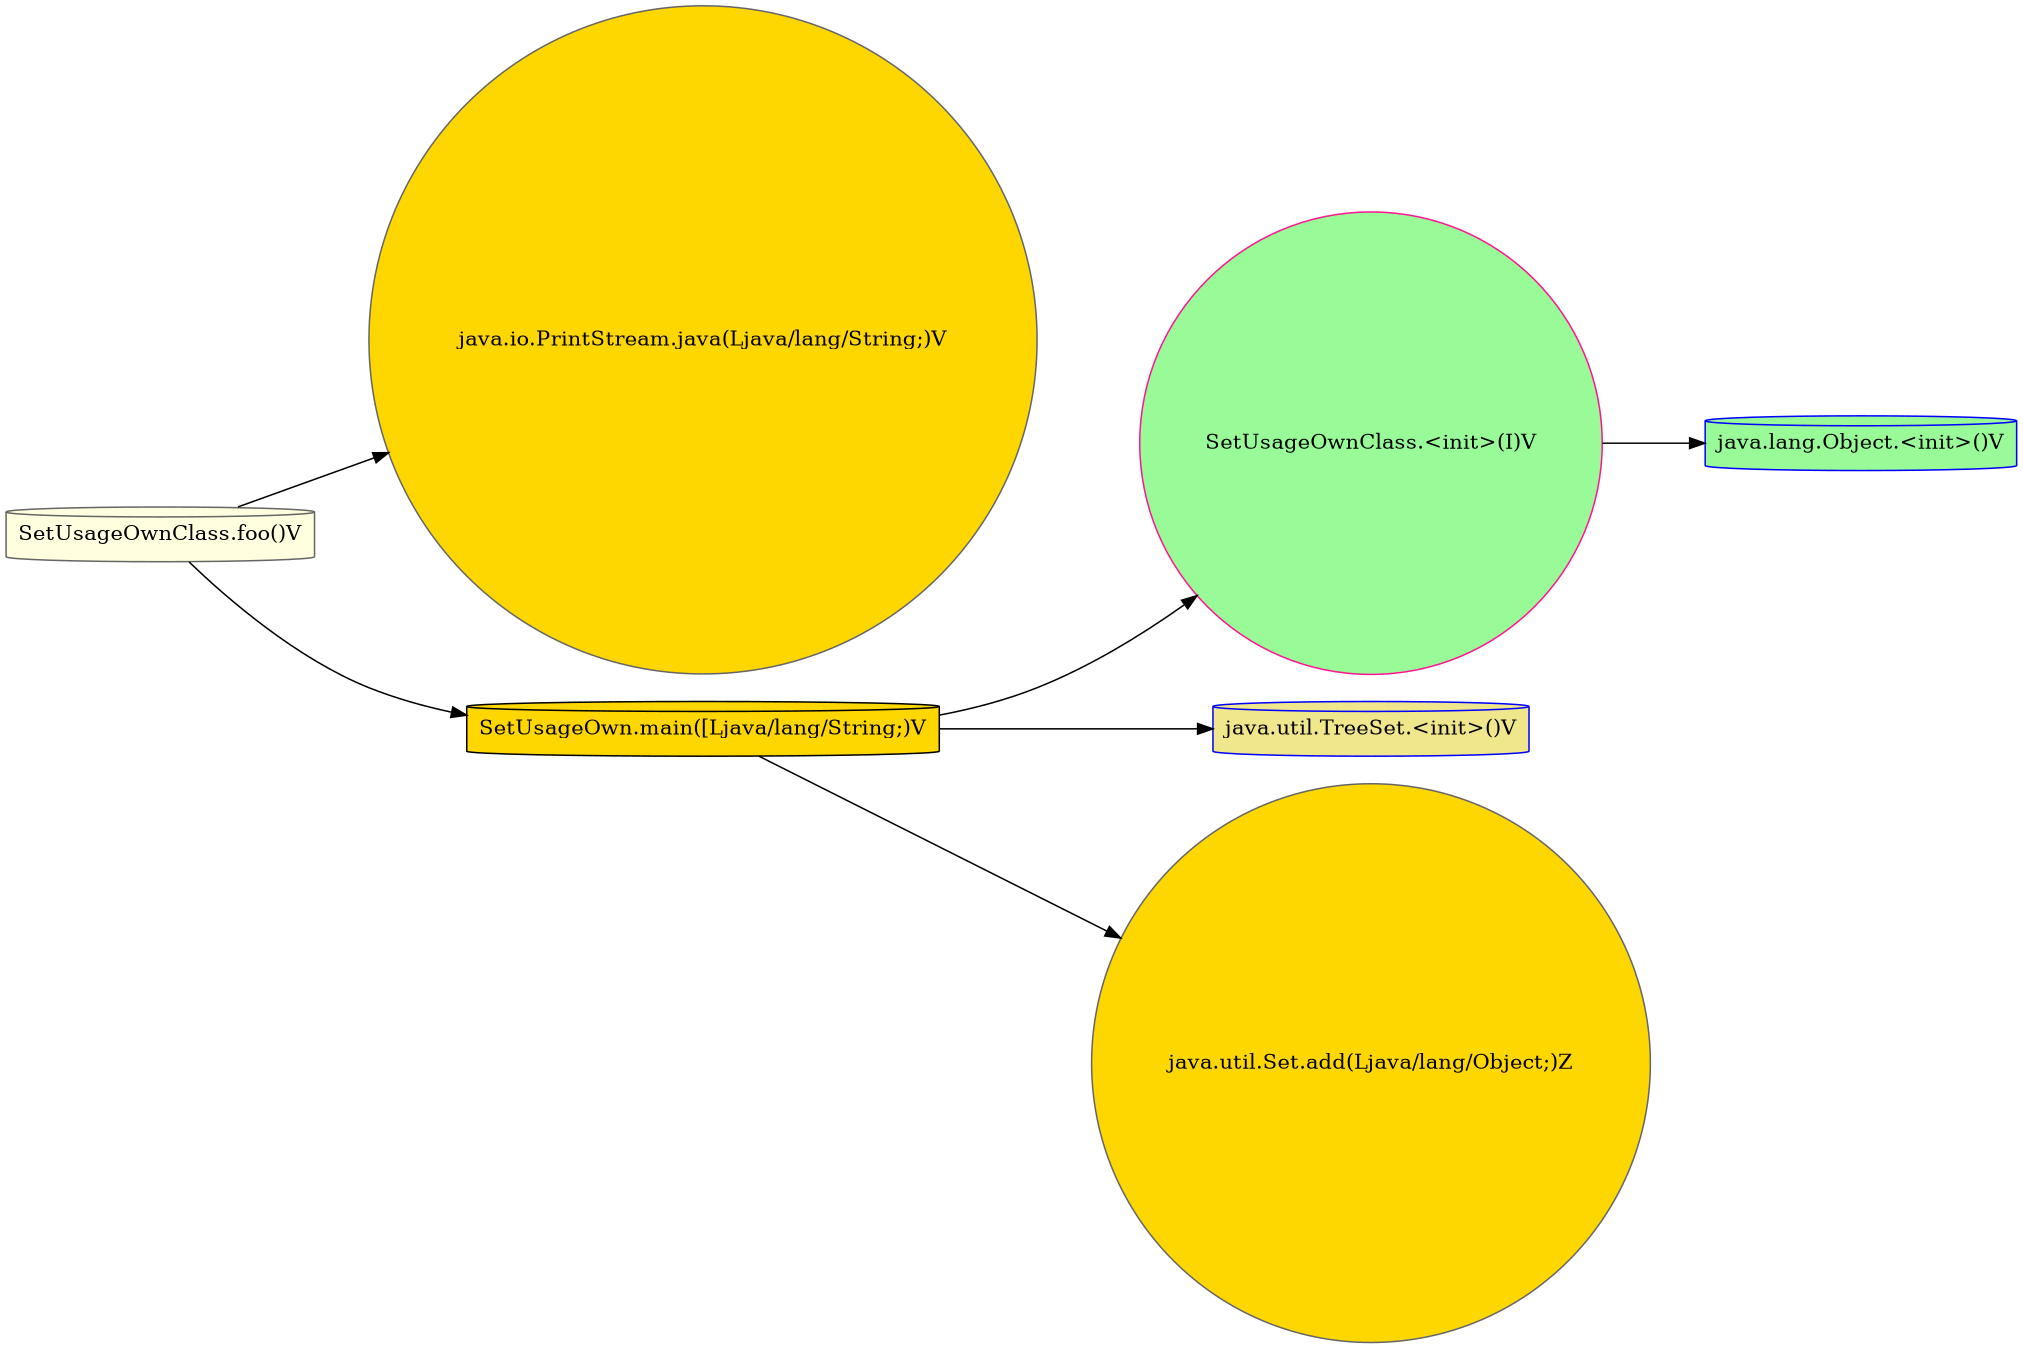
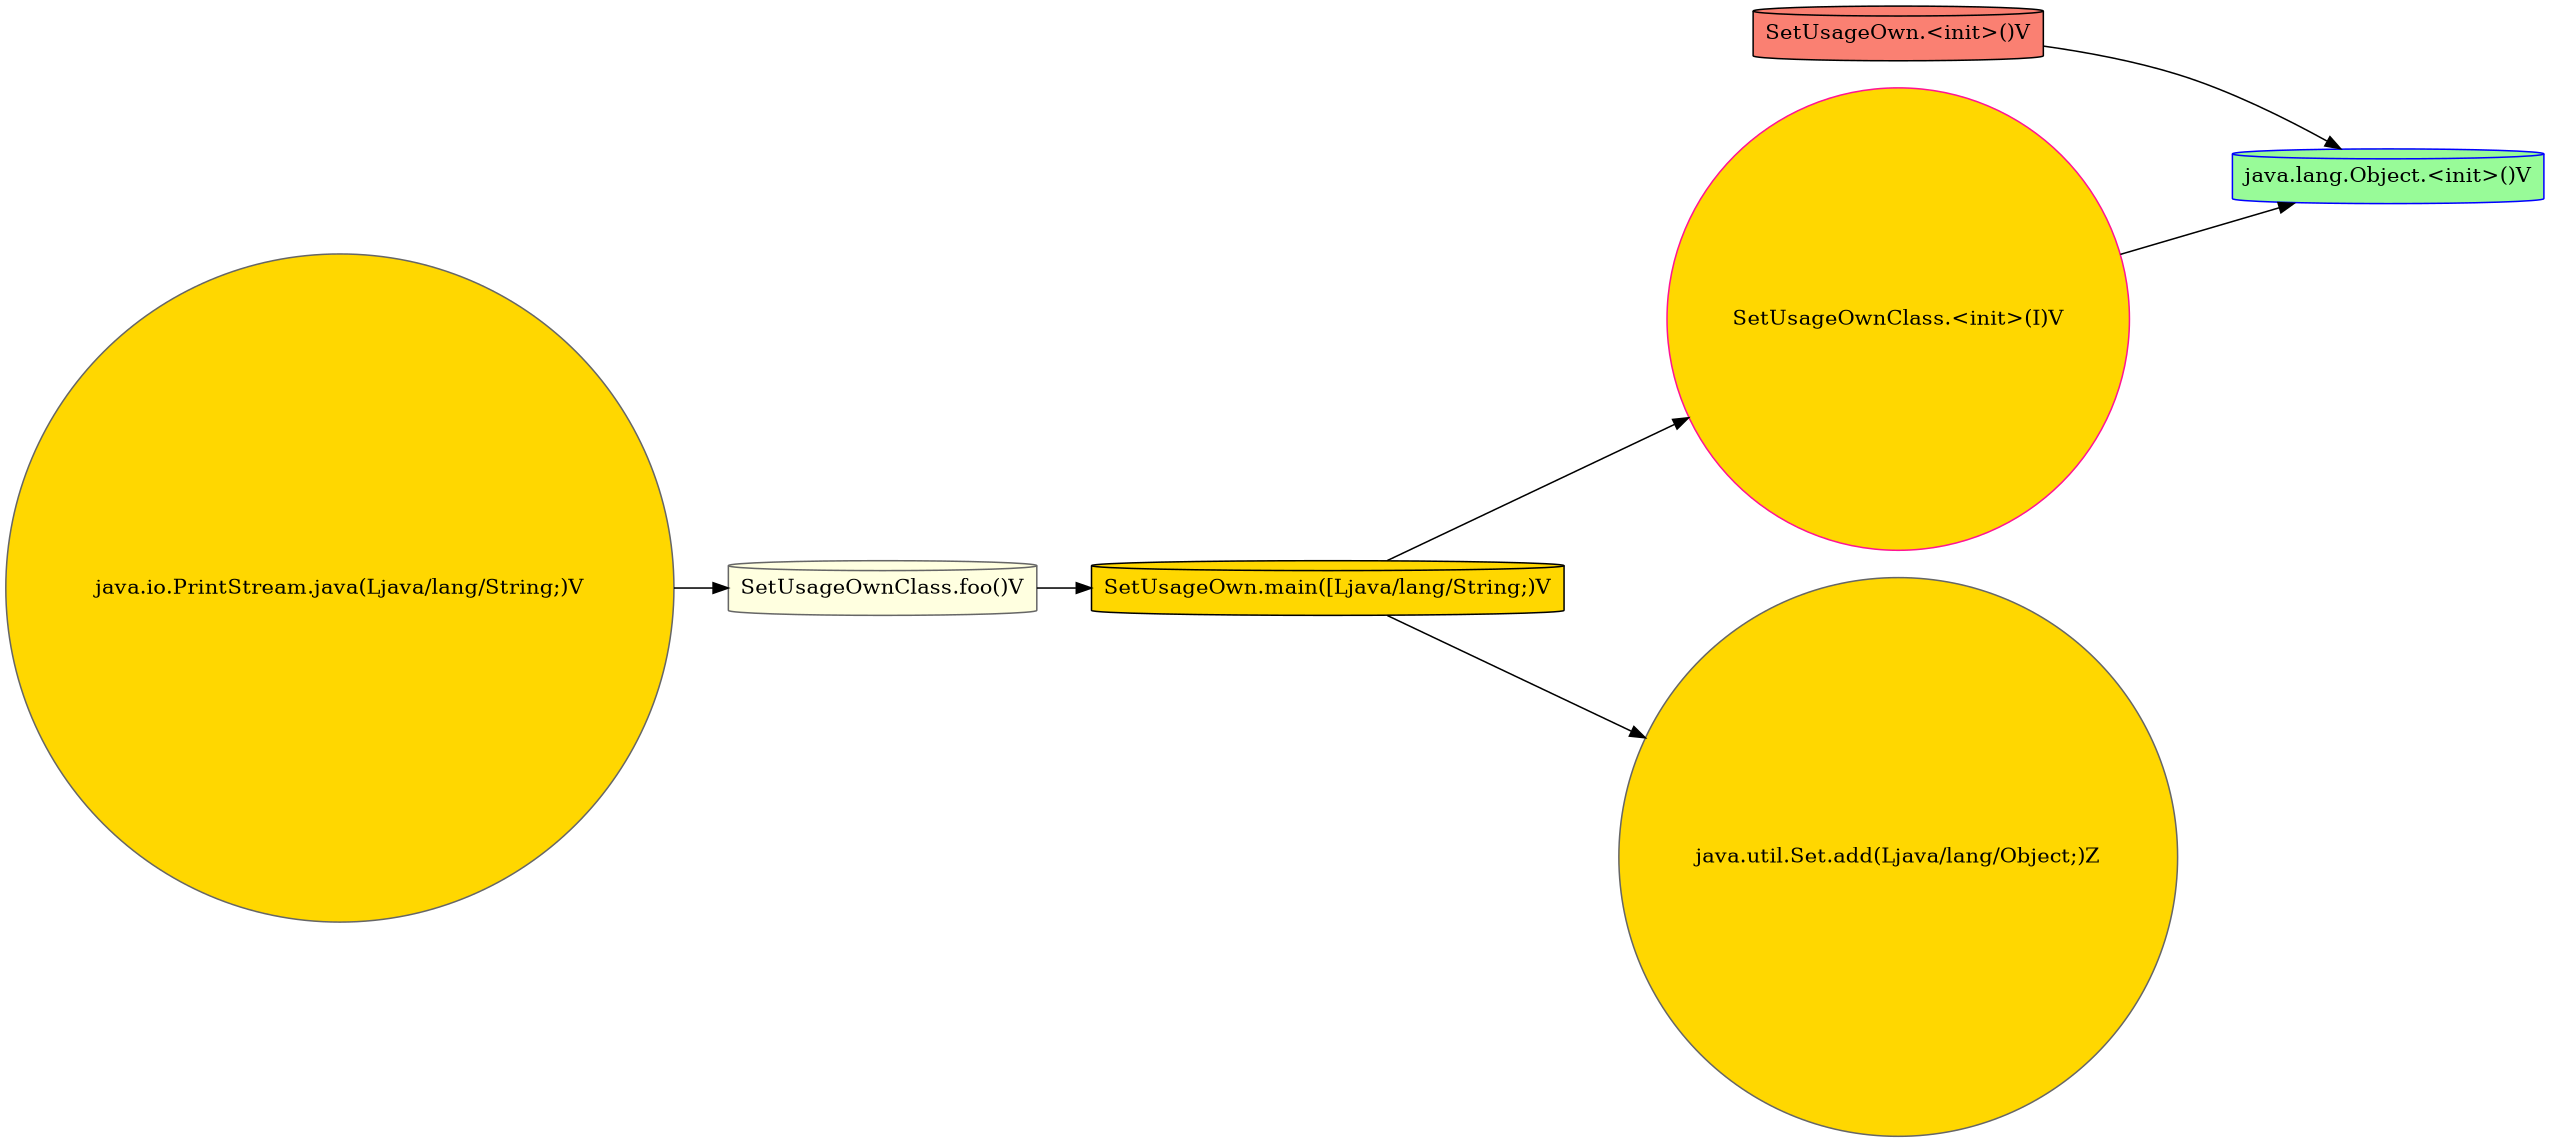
node "SetUsageOwn.<init>()V": added
node "SetUsageOwnClass.<init>(I)V": fillcolor palegreen -> gold
edge "SetUsageOwnClass.foo()V" -> "java.io.PrintStream.java(Ljava/lang/String;)V": reversed
node "java.util.TreeSet.<init>()V": removed
